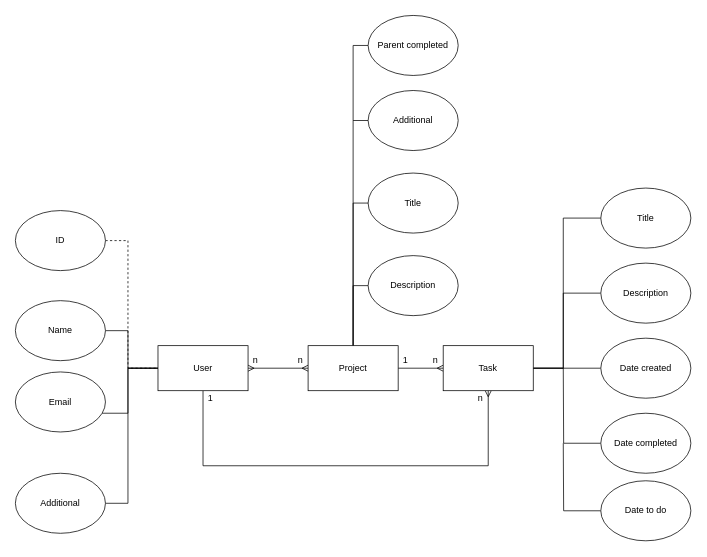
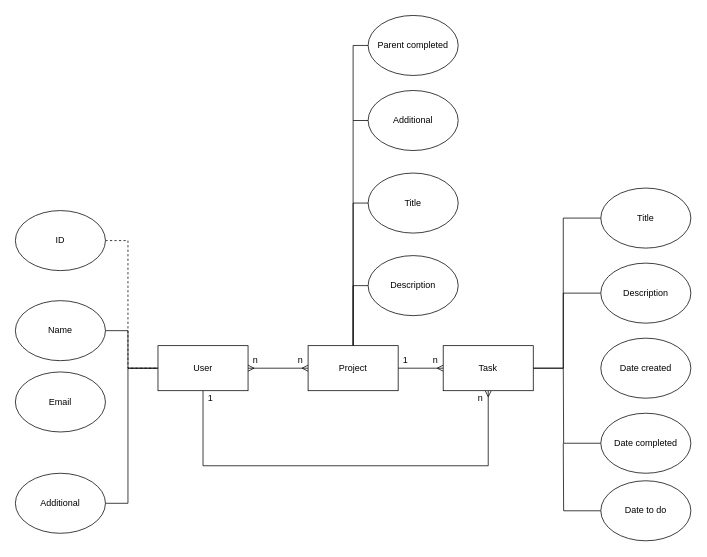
edge "Task" -- "Date created": removed
edge "User" -- "Email": removed
